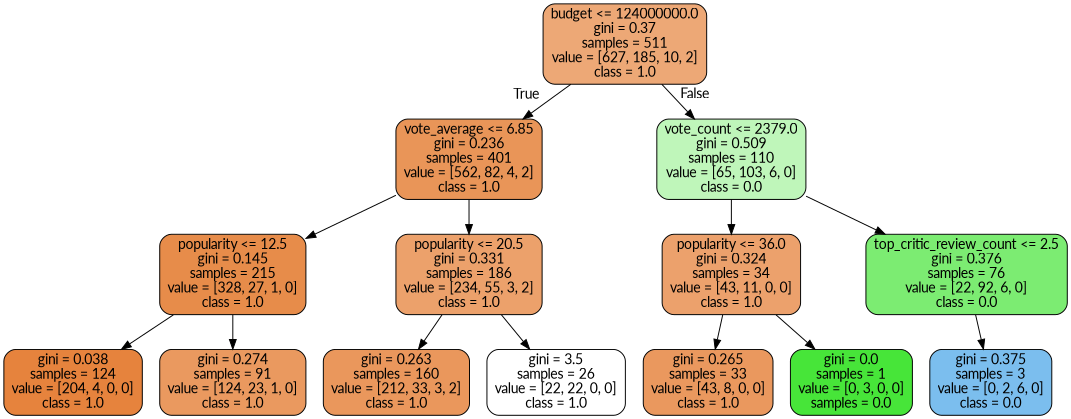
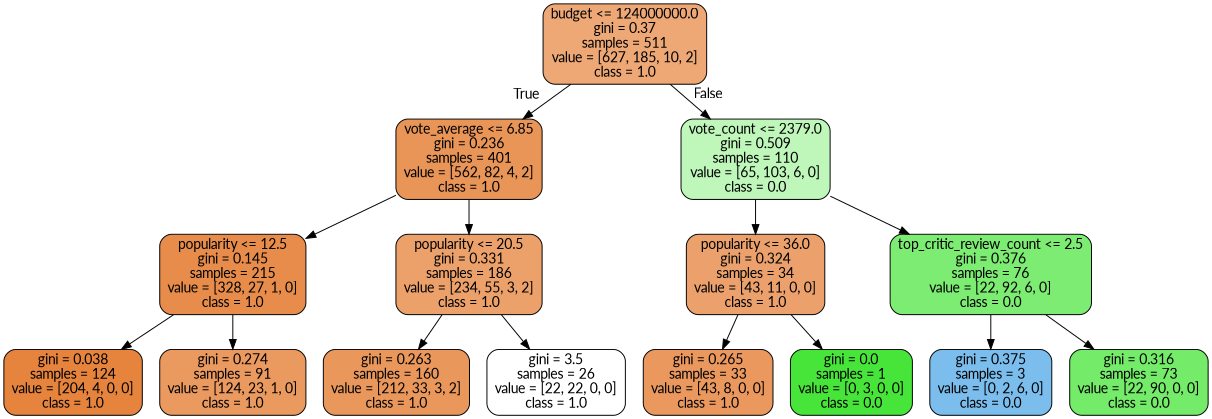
node "gini = 0.0 samples = 1 value = [0, 3, 0, 0] samples = 0.0": label "gini = 0.0 samples = 1 value = [0, 3, 0, 0] samples = 0.0" -> "gini = 0.0 samples = 1 value = [0, 3, 0, 0] class = 0.0"
node "gini = 0.316 samples = 73 value = [22, 90, 0, 0] class = 0.0": added
